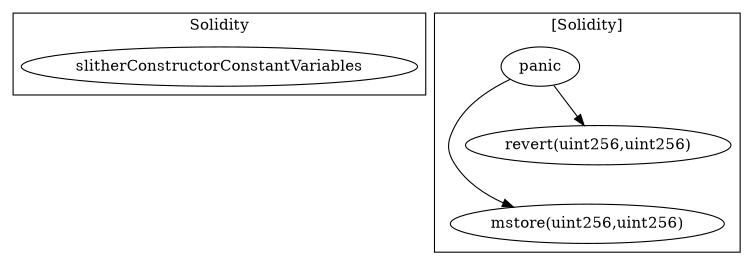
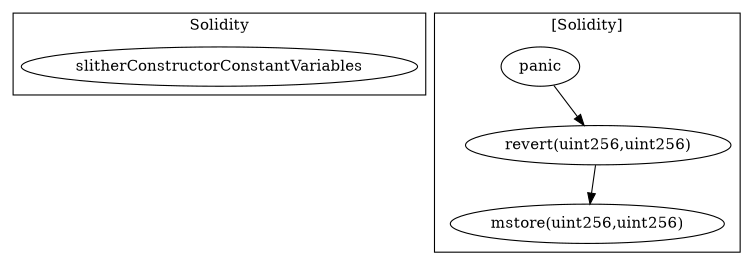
edge "panic" -> "mstore(uint256,uint256)": now "revert(uint256,uint256)" -> "mstore(uint256,uint256)"
